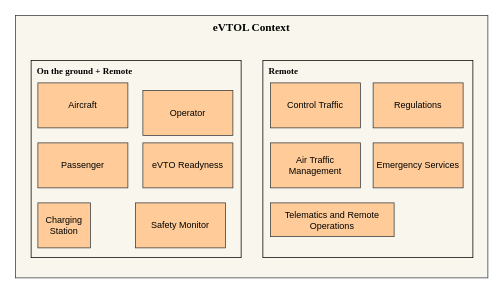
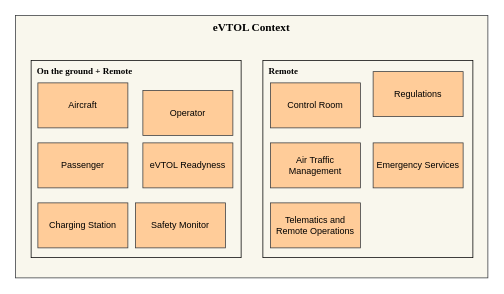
node "Control Traffic": label "Control Traffic" -> "Control Room"
node "Regulations": moved (418, 105) -> (418, 94)
node "eVTO Readyness": label "eVTO Readyness" -> "eVTOL Readyness"
node "Telematics and Remote Operations": size 124x34 -> 90x45
node "Charging Station": size 53x45 -> 90x45
